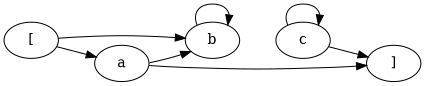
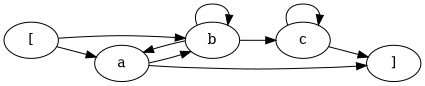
edge "b" -> "c": added
edge "b" -> "a": added
